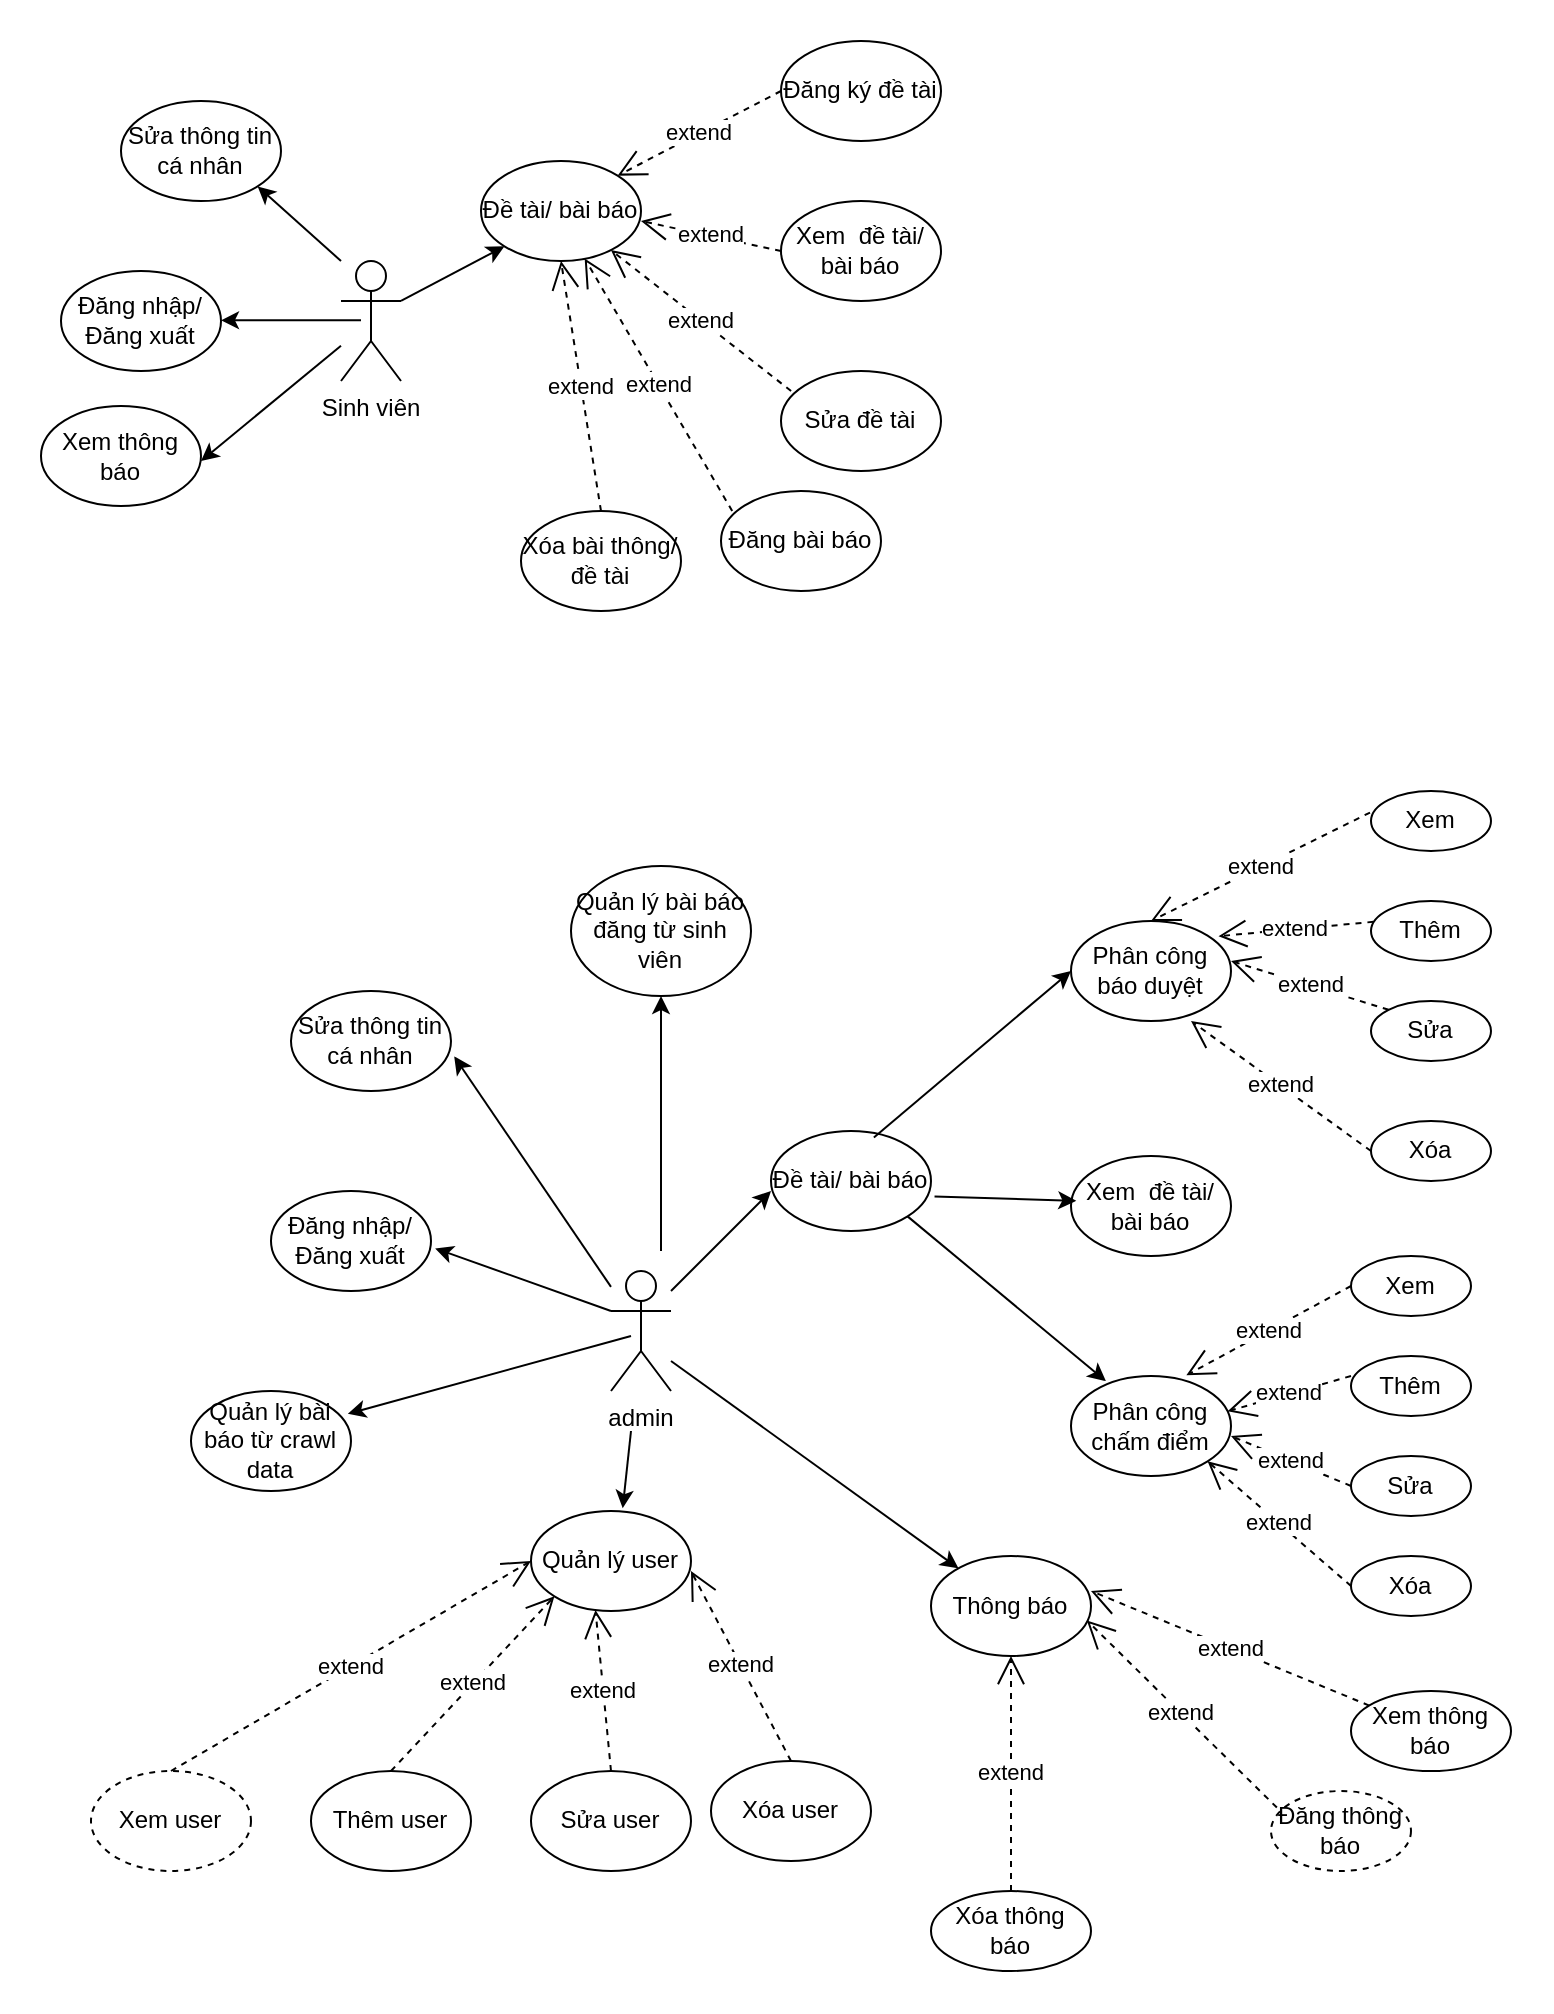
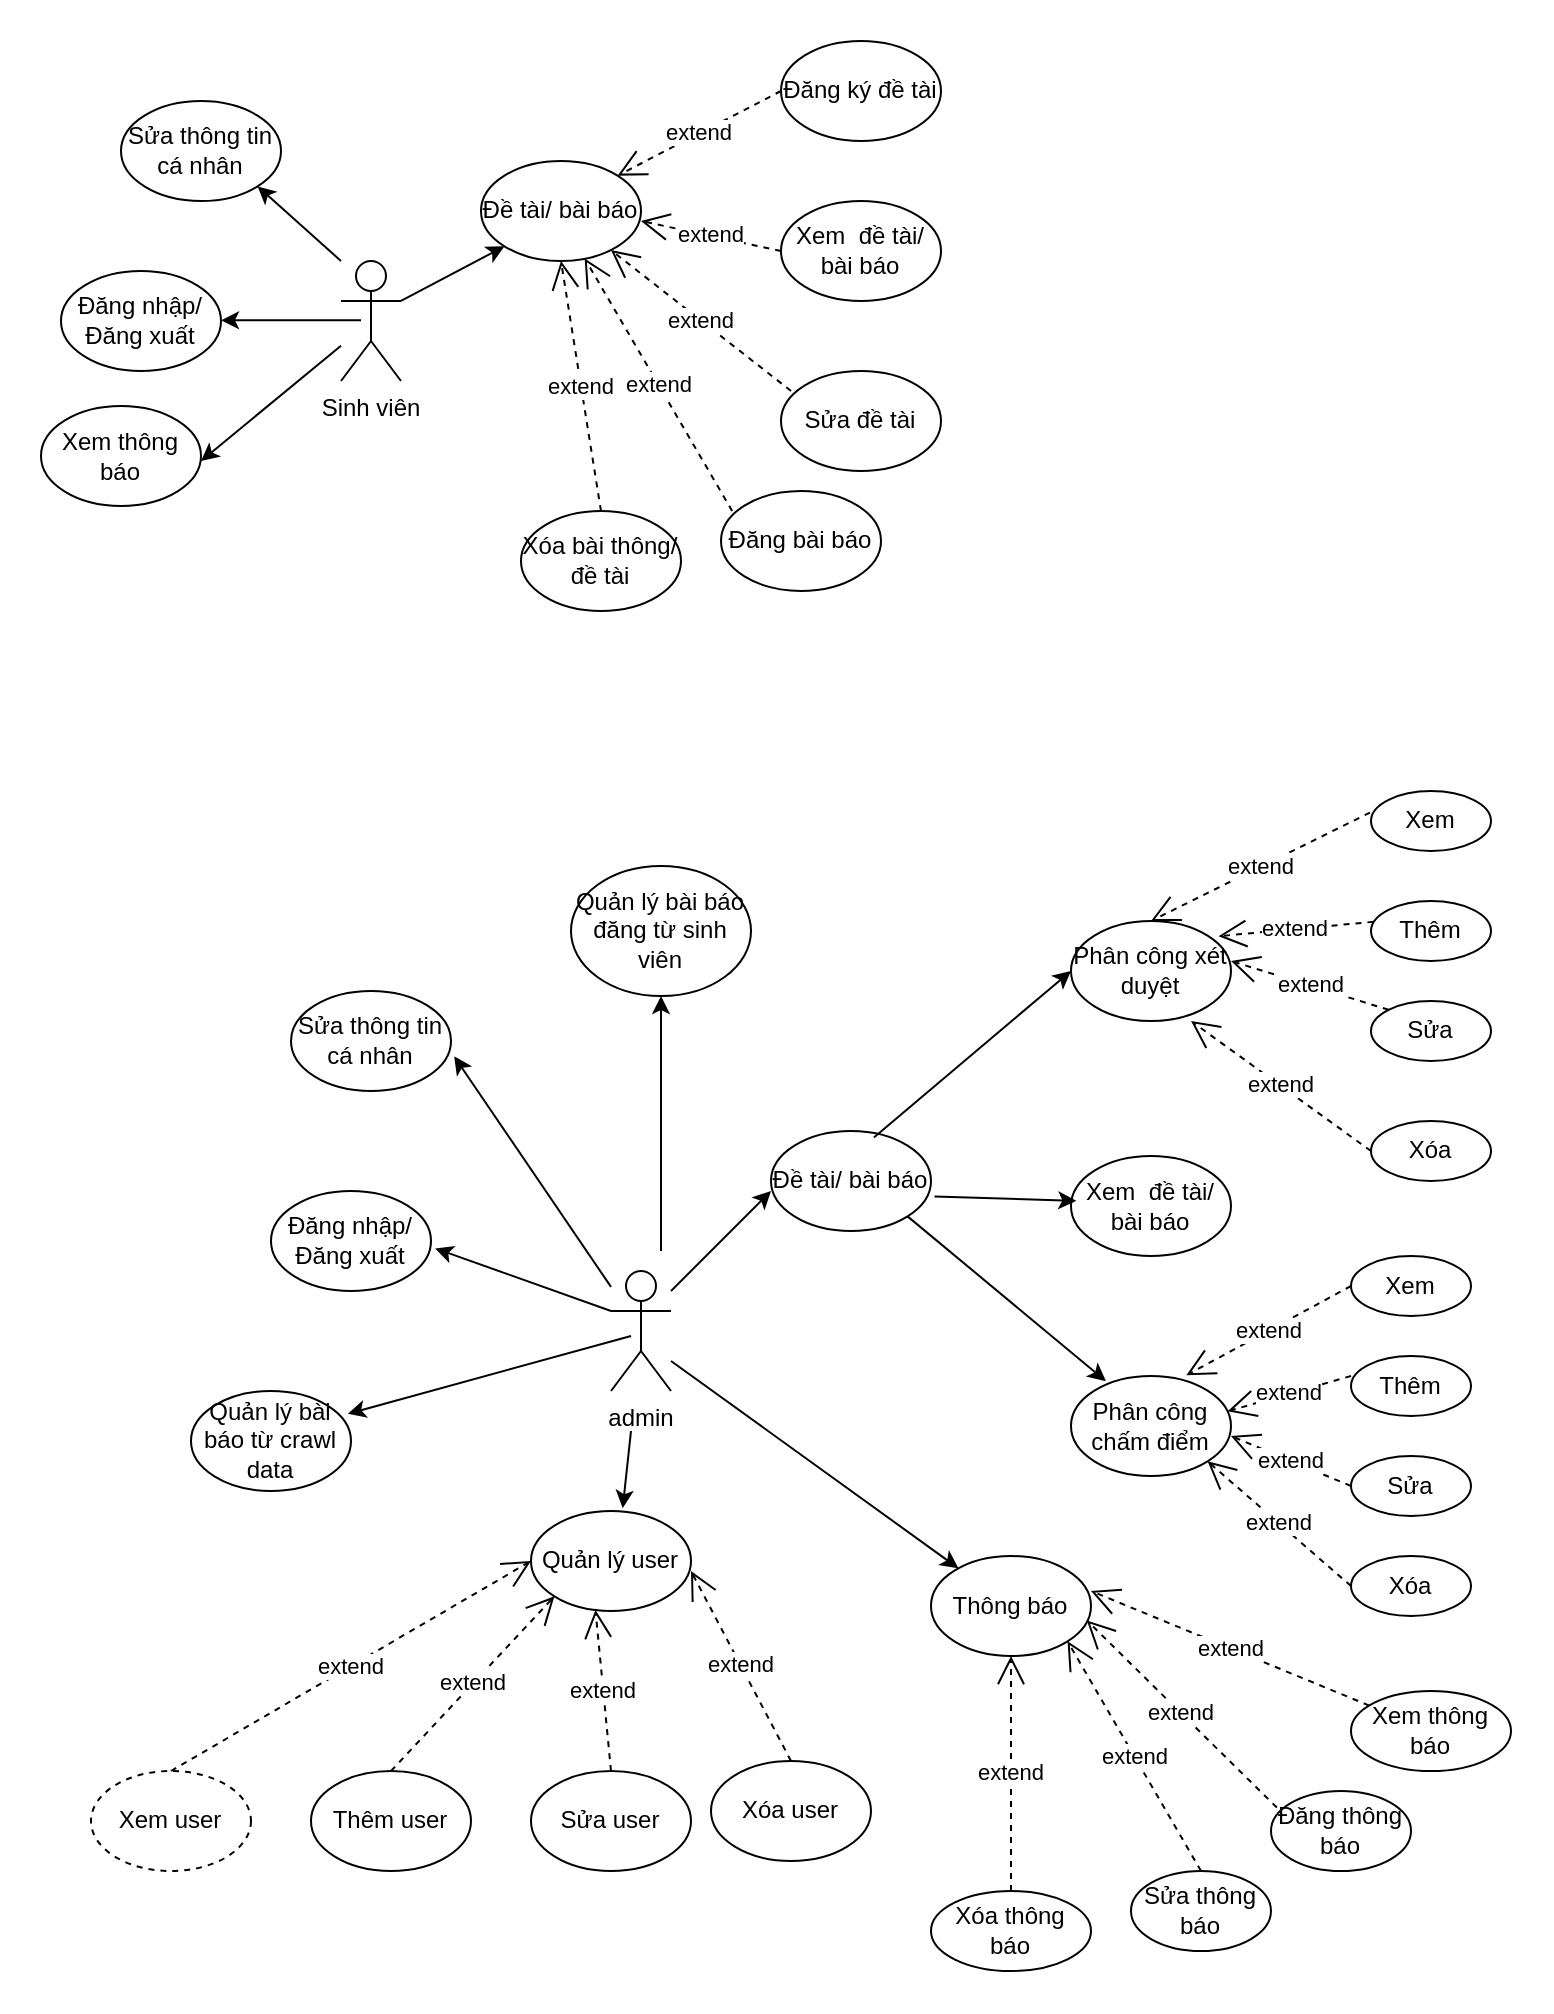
node "Phân công báo duyệt": label "Phân công báo duyệt" -> "Phân công xét duyệt"
edge "Sửa thông báo" -> "Thông báo": added, label "extend"
node "Đăng thông báo": style dashed -> solid
node "Sửa thông báo": added
